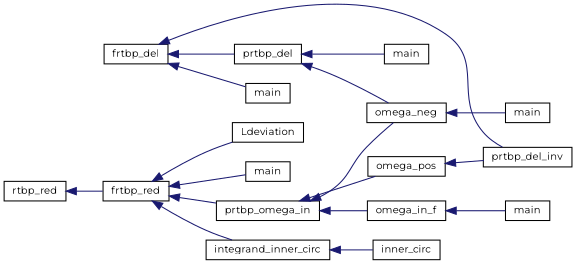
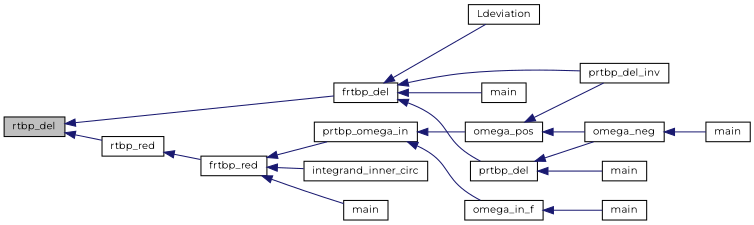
node "rtbp_del": added
edge "Ldeviation" -> "frtbp_red": now "Ldeviation" -> "frtbp_del"
edge "omega_neg" -> "prtbp_omega_in": now "omega_neg" -> "omega_pos"
node "inner_circ": removed
